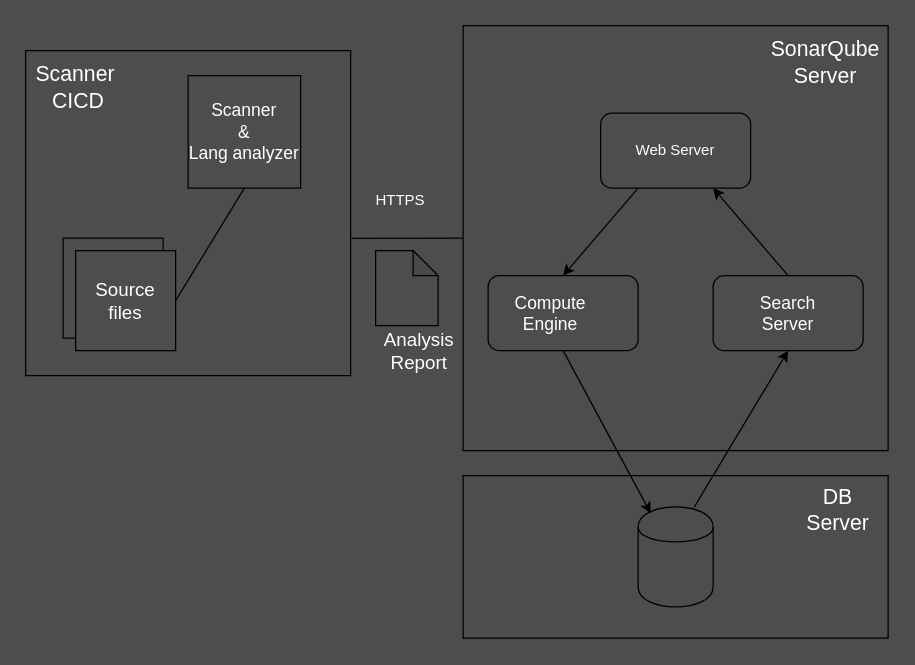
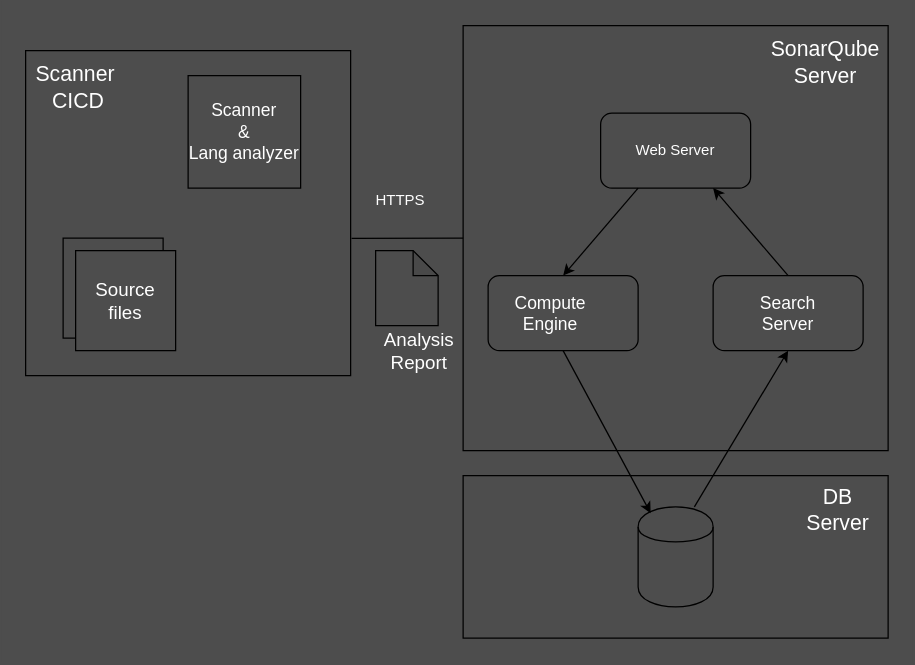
edge "Scanner & Lang analyzer" -- "Source files": removed
